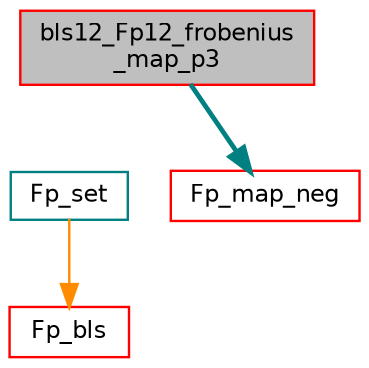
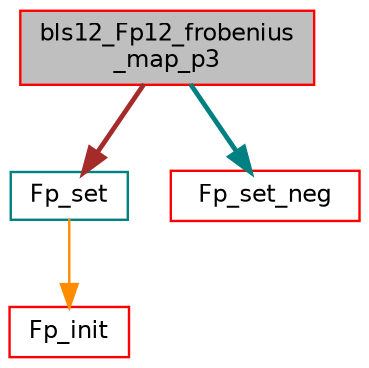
edge "bls12_Fp12_frobenius _map_p3" -> "Fp_set": added
node "Fp_map_neg": label "Fp_map_neg" -> "Fp_set_neg"
node "Fp_bls": label "Fp_bls" -> "Fp_init"
